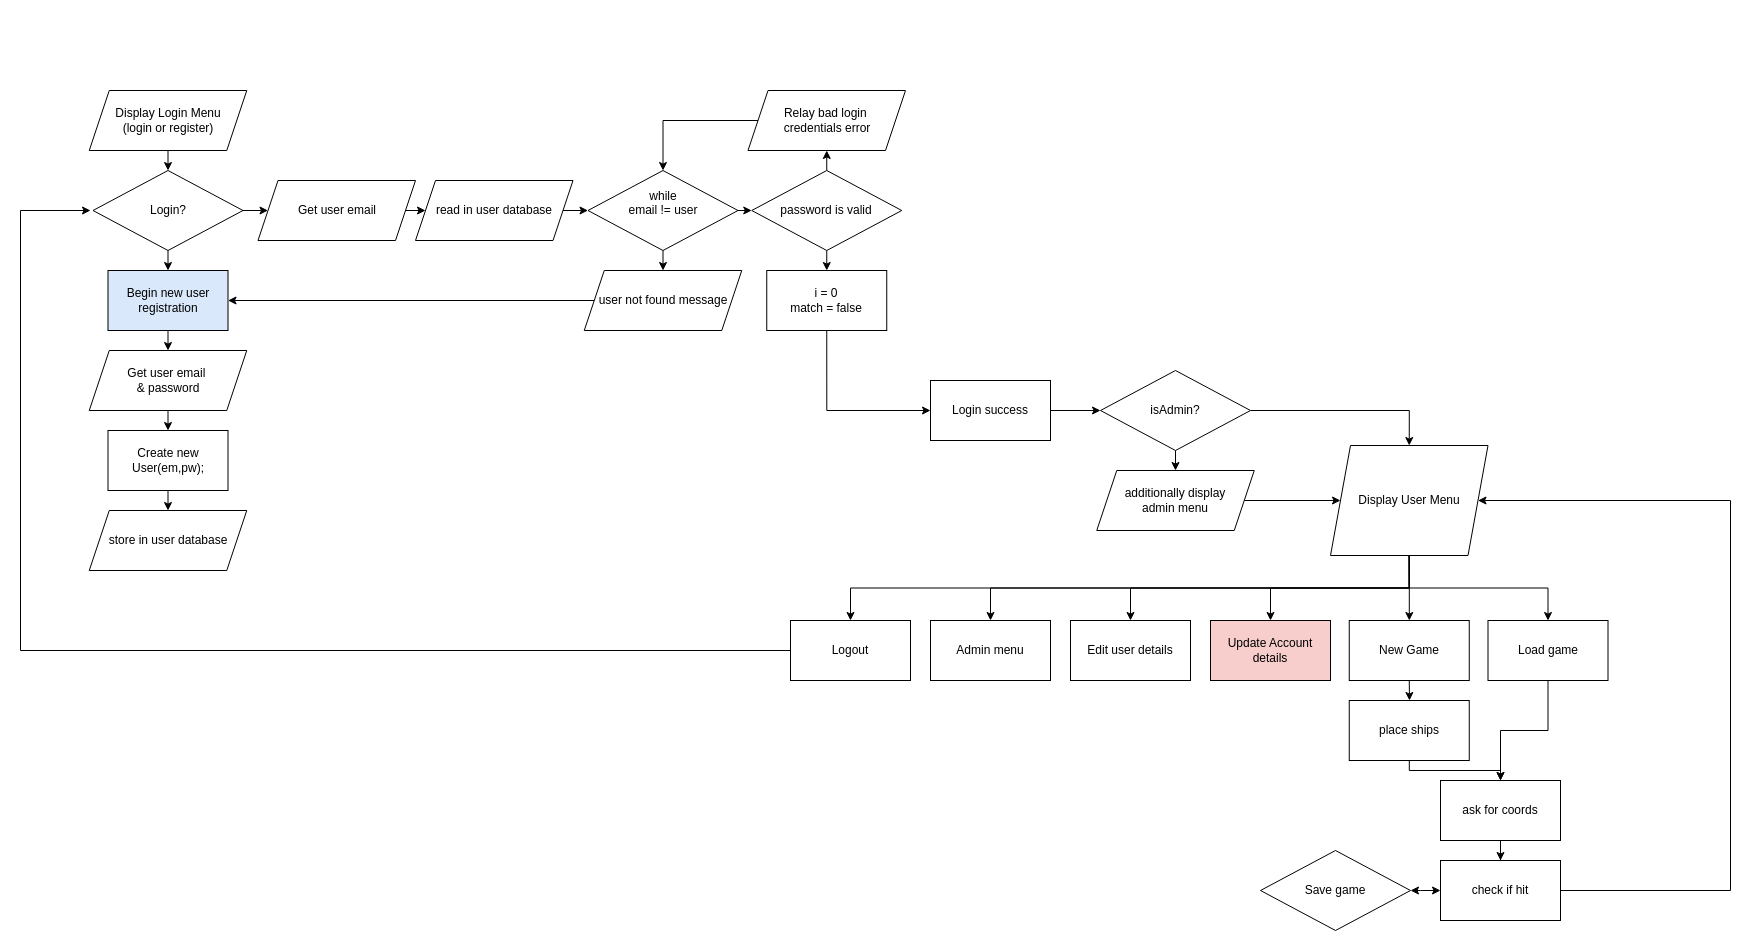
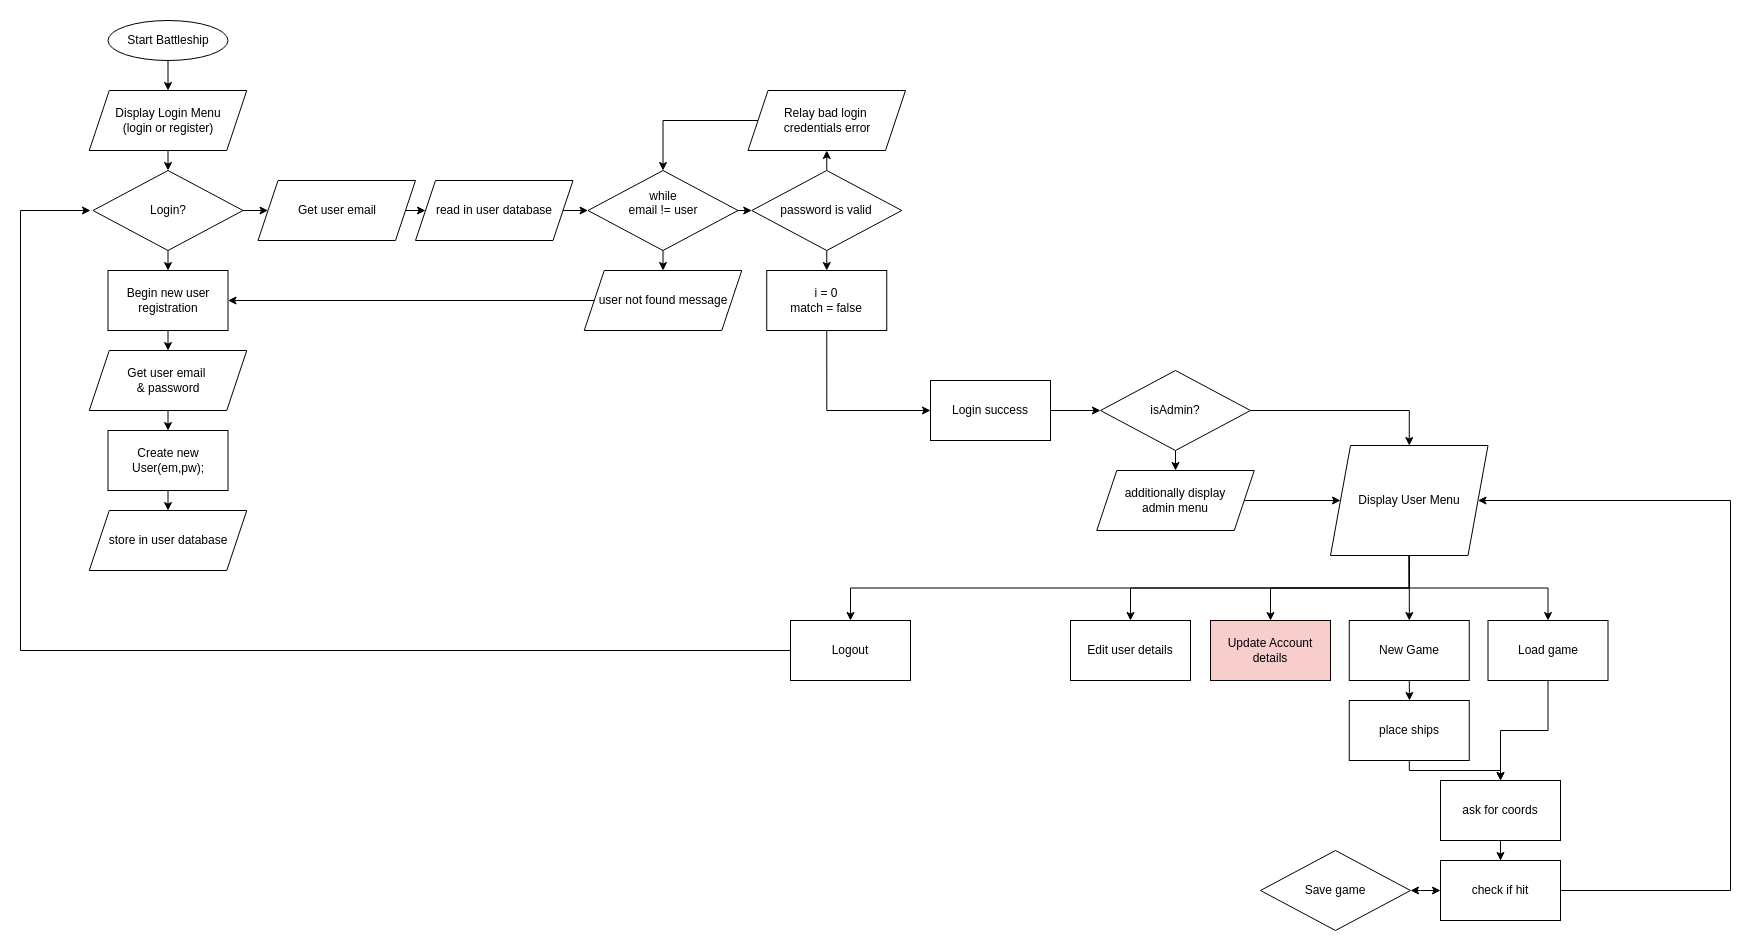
node "Start Battleship": added
edge "Start Battleship" -> "Display Login Menu (login or register)": added
node "Begin new user registration": fillcolor #dae8fc -> #ffffff
edge "Display User Menu" -> "Admin menu": removed
node "Admin menu": removed
